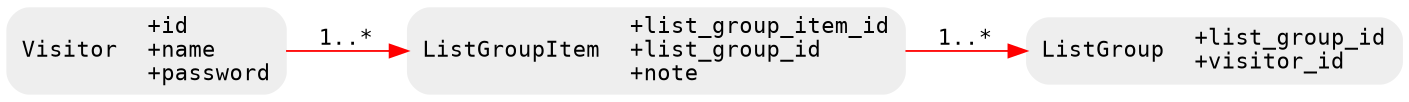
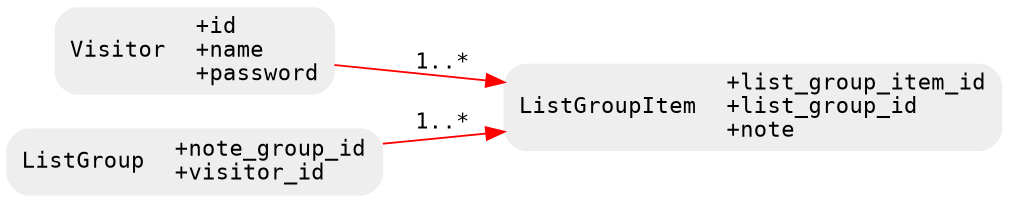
node "ListGroup": text "+list_group_id" -> "+note_group_id"
edge "ListGroupItem" -> "ListGroup": reversed
